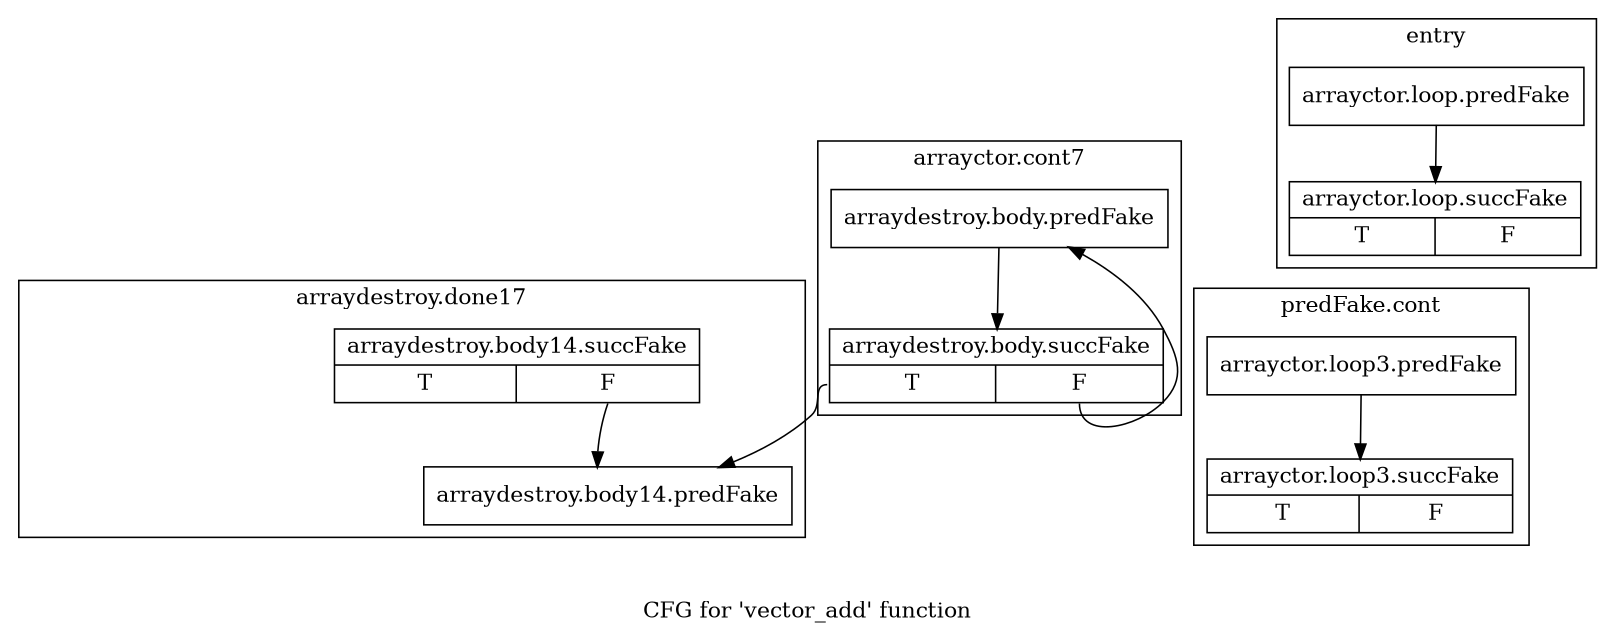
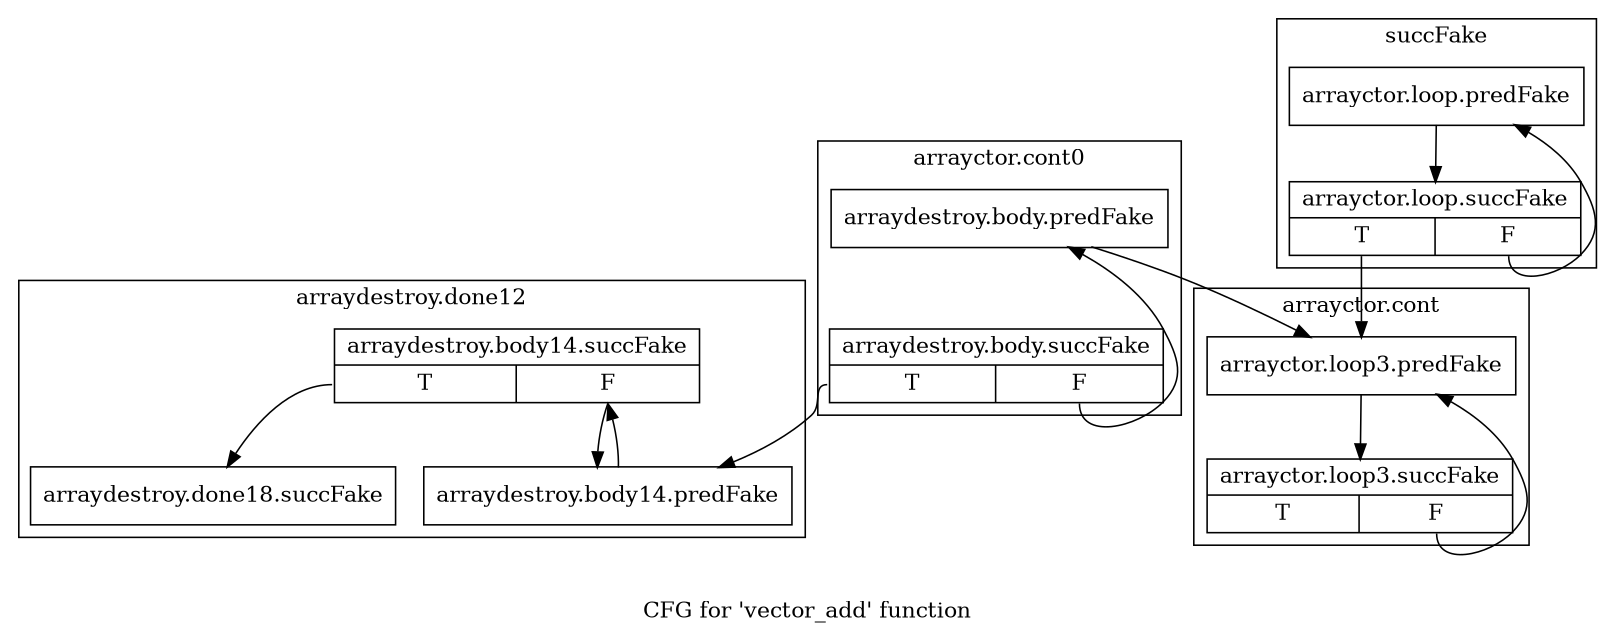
cluster "entry": label "entry" -> "succFake"
cluster "arrayctor.cont7": label "arrayctor.cont7" -> "arrayctor.cont0"
edge "arrayctor.loop.succFake" -> "arrayctor.loop.predFake": added
edge "arraydestroy.body.predFake" -> "arraydestroy.body.succFake": now "arraydestroy.body.predFake" -> "arrayctor.loop3.predFake"
cluster "arraydestroy.done17": label "arraydestroy.done17" -> "arraydestroy.done12"
edge "arrayctor.loop.succFake" -> "arrayctor.loop3.predFake": added
cluster "predFake.cont": label "predFake.cont" -> "arrayctor.cont"
edge "arraydestroy.body14.predFake" -> "arraydestroy.body14.succFake": added
node "arraydestroy.done18.succFake": added
edge "arrayctor.loop3.succFake" -> "arrayctor.loop3.predFake": added
